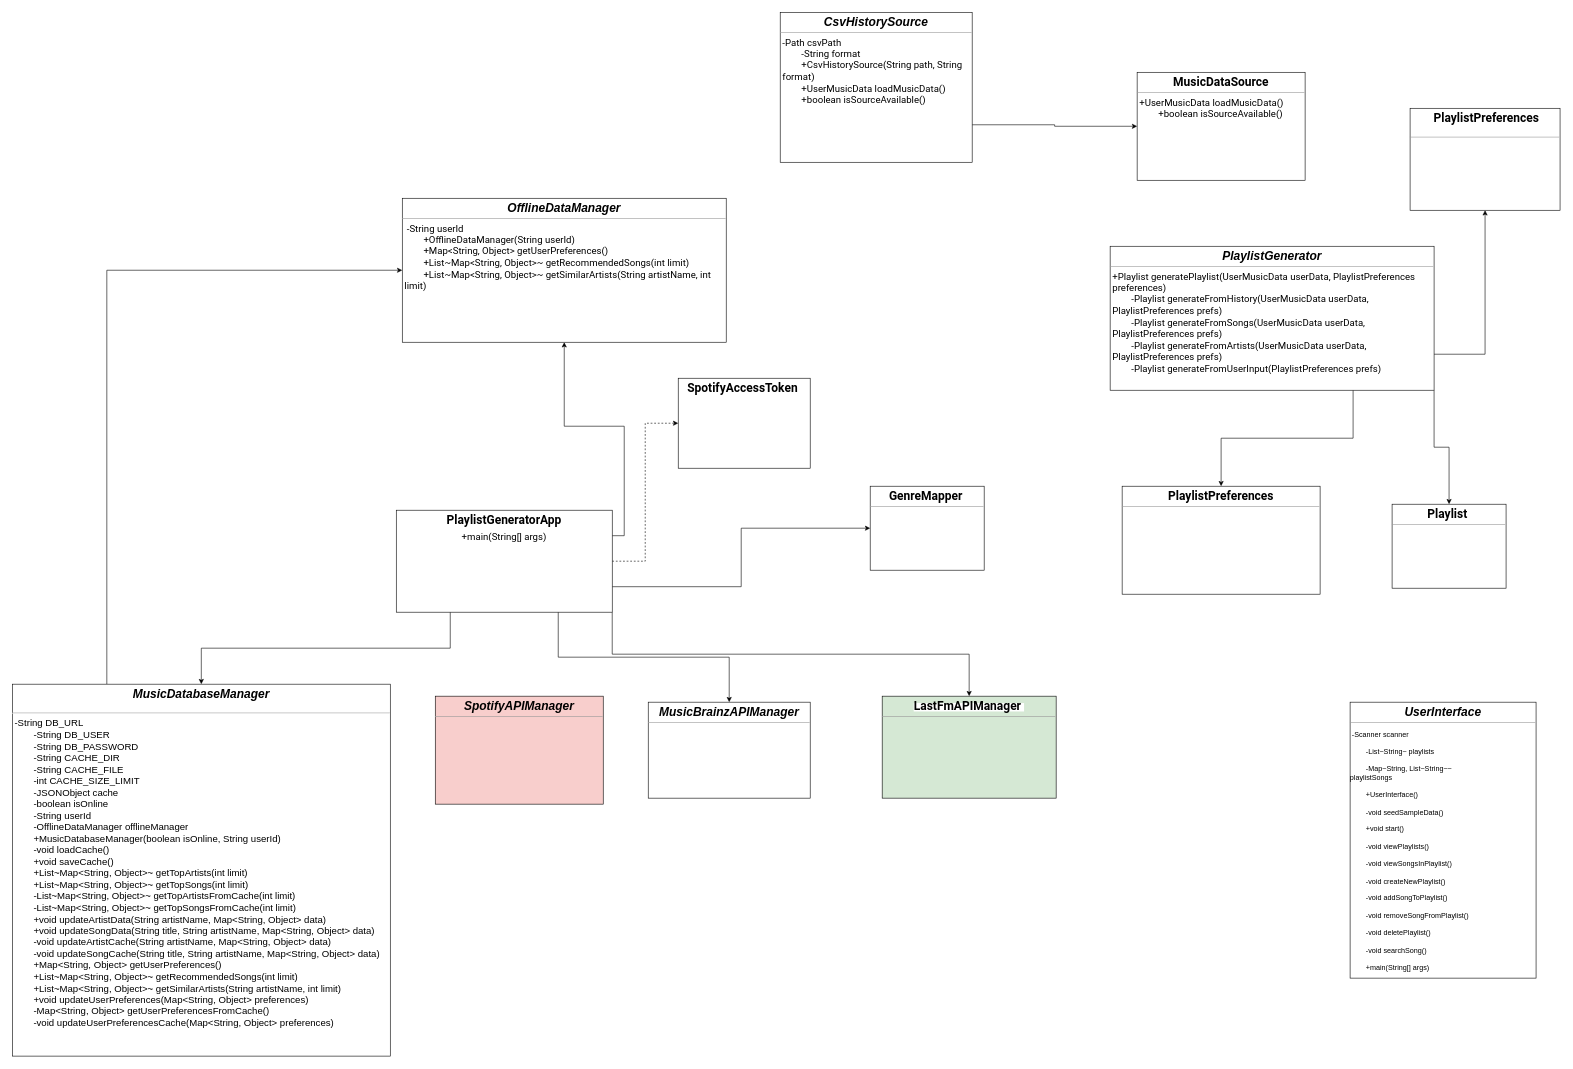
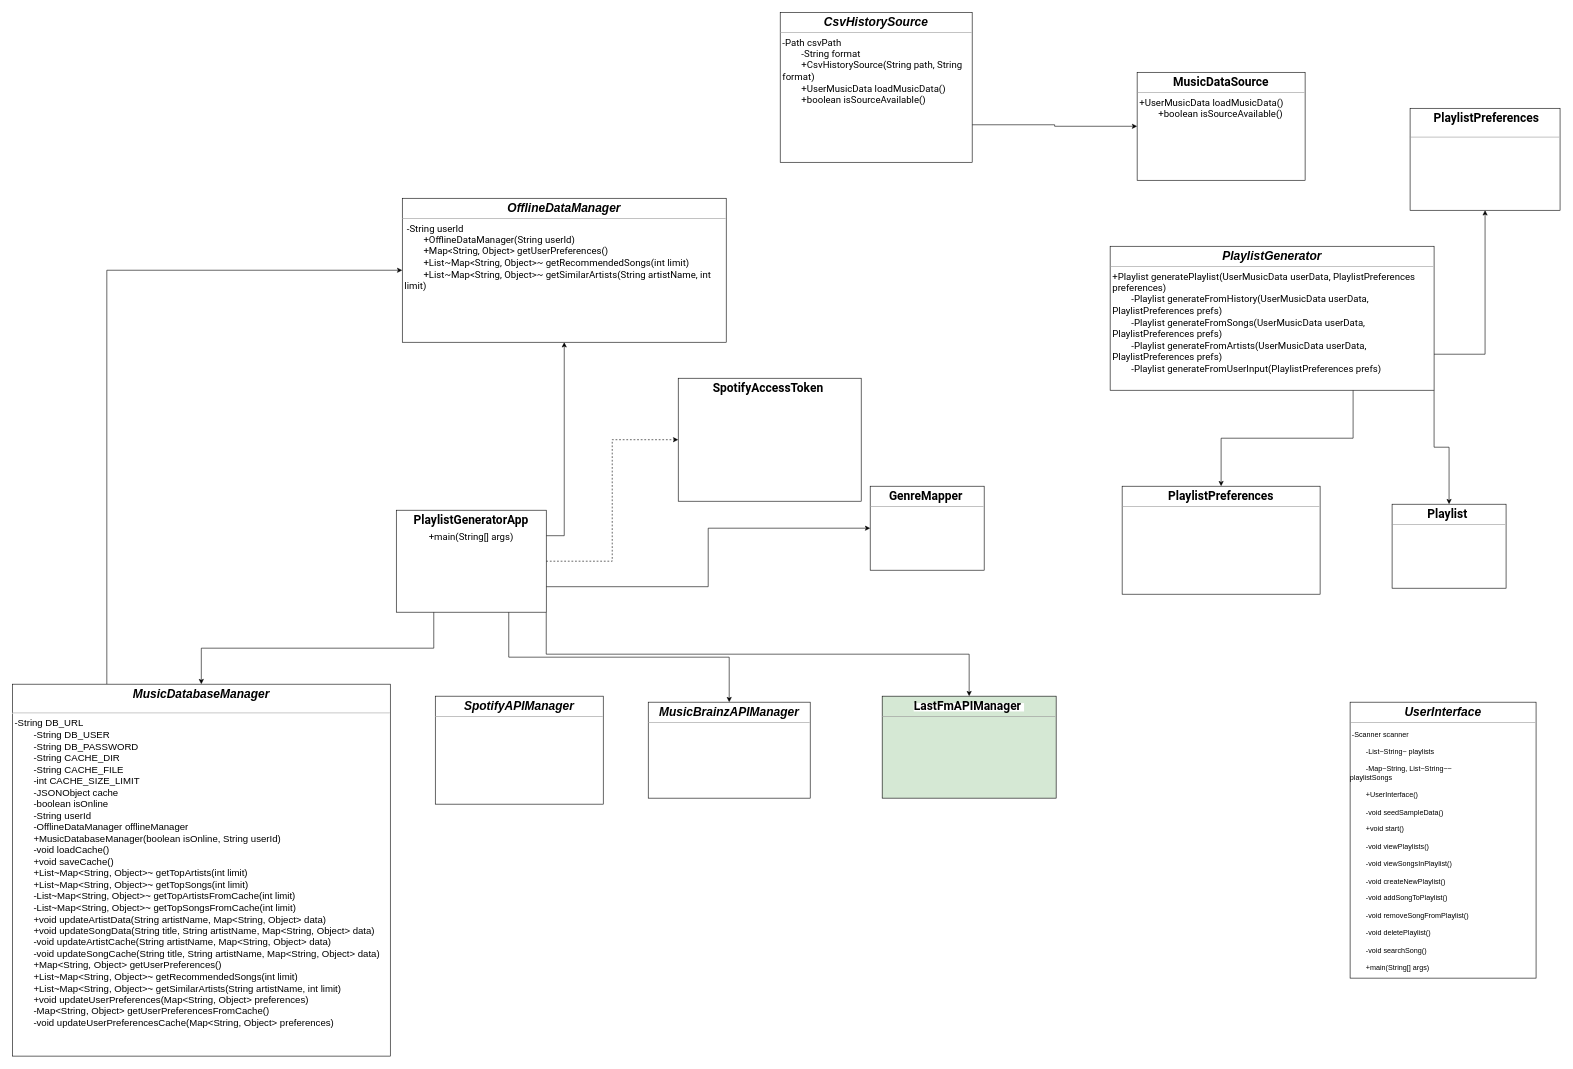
node "SpotifyAccessToken": size 132x90 -> 183x123
node "PlaylistGeneratorApp +main(String[] args)": size 216x102 -> 150x102
node "SpotifyAPIManager": fillcolor #f8cecc -> #ffffff
